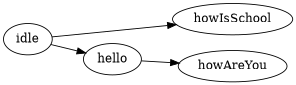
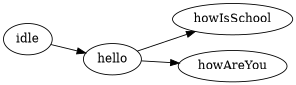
edge "idle" -> "howIsSchool": now "hello" -> "howIsSchool"
